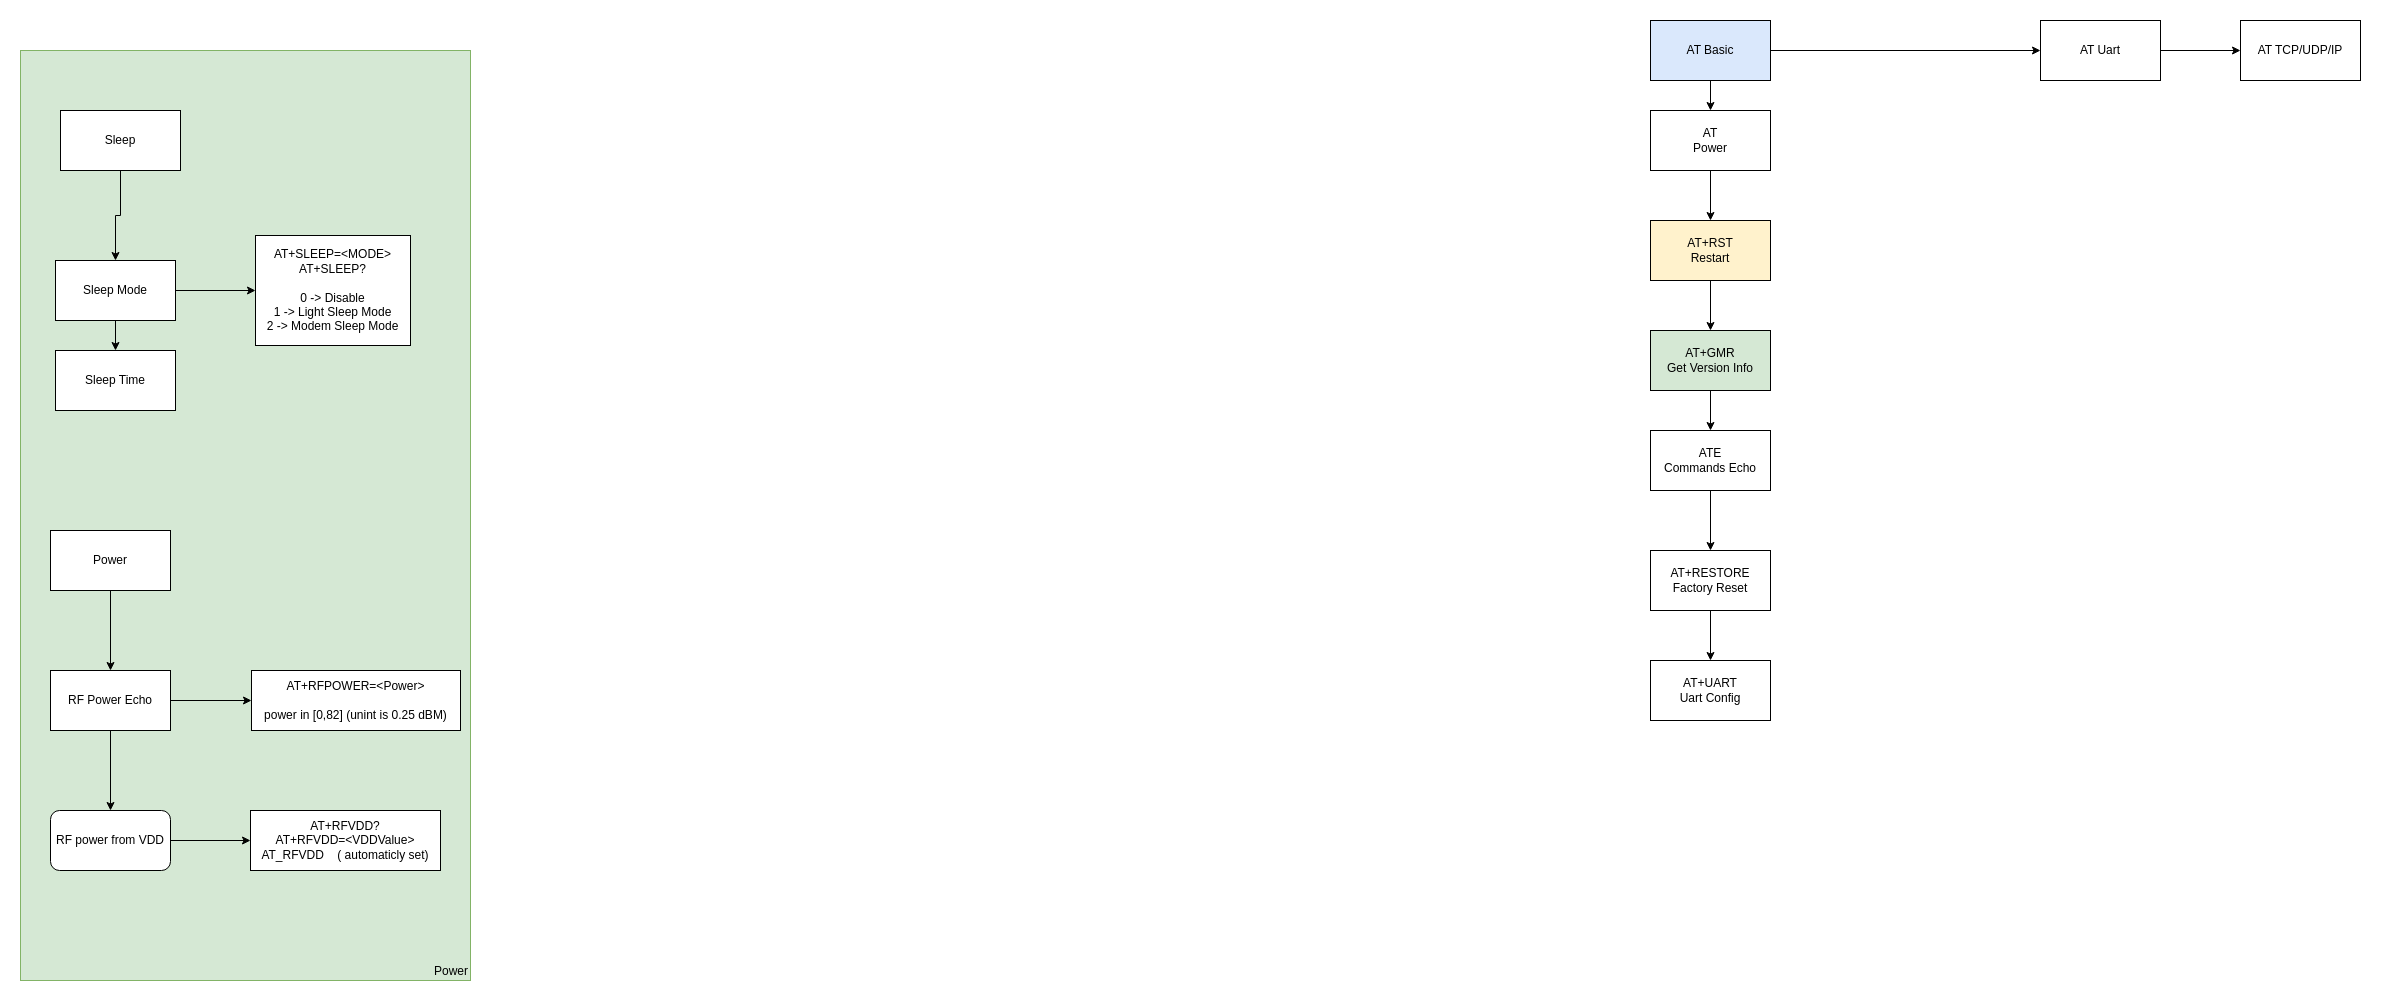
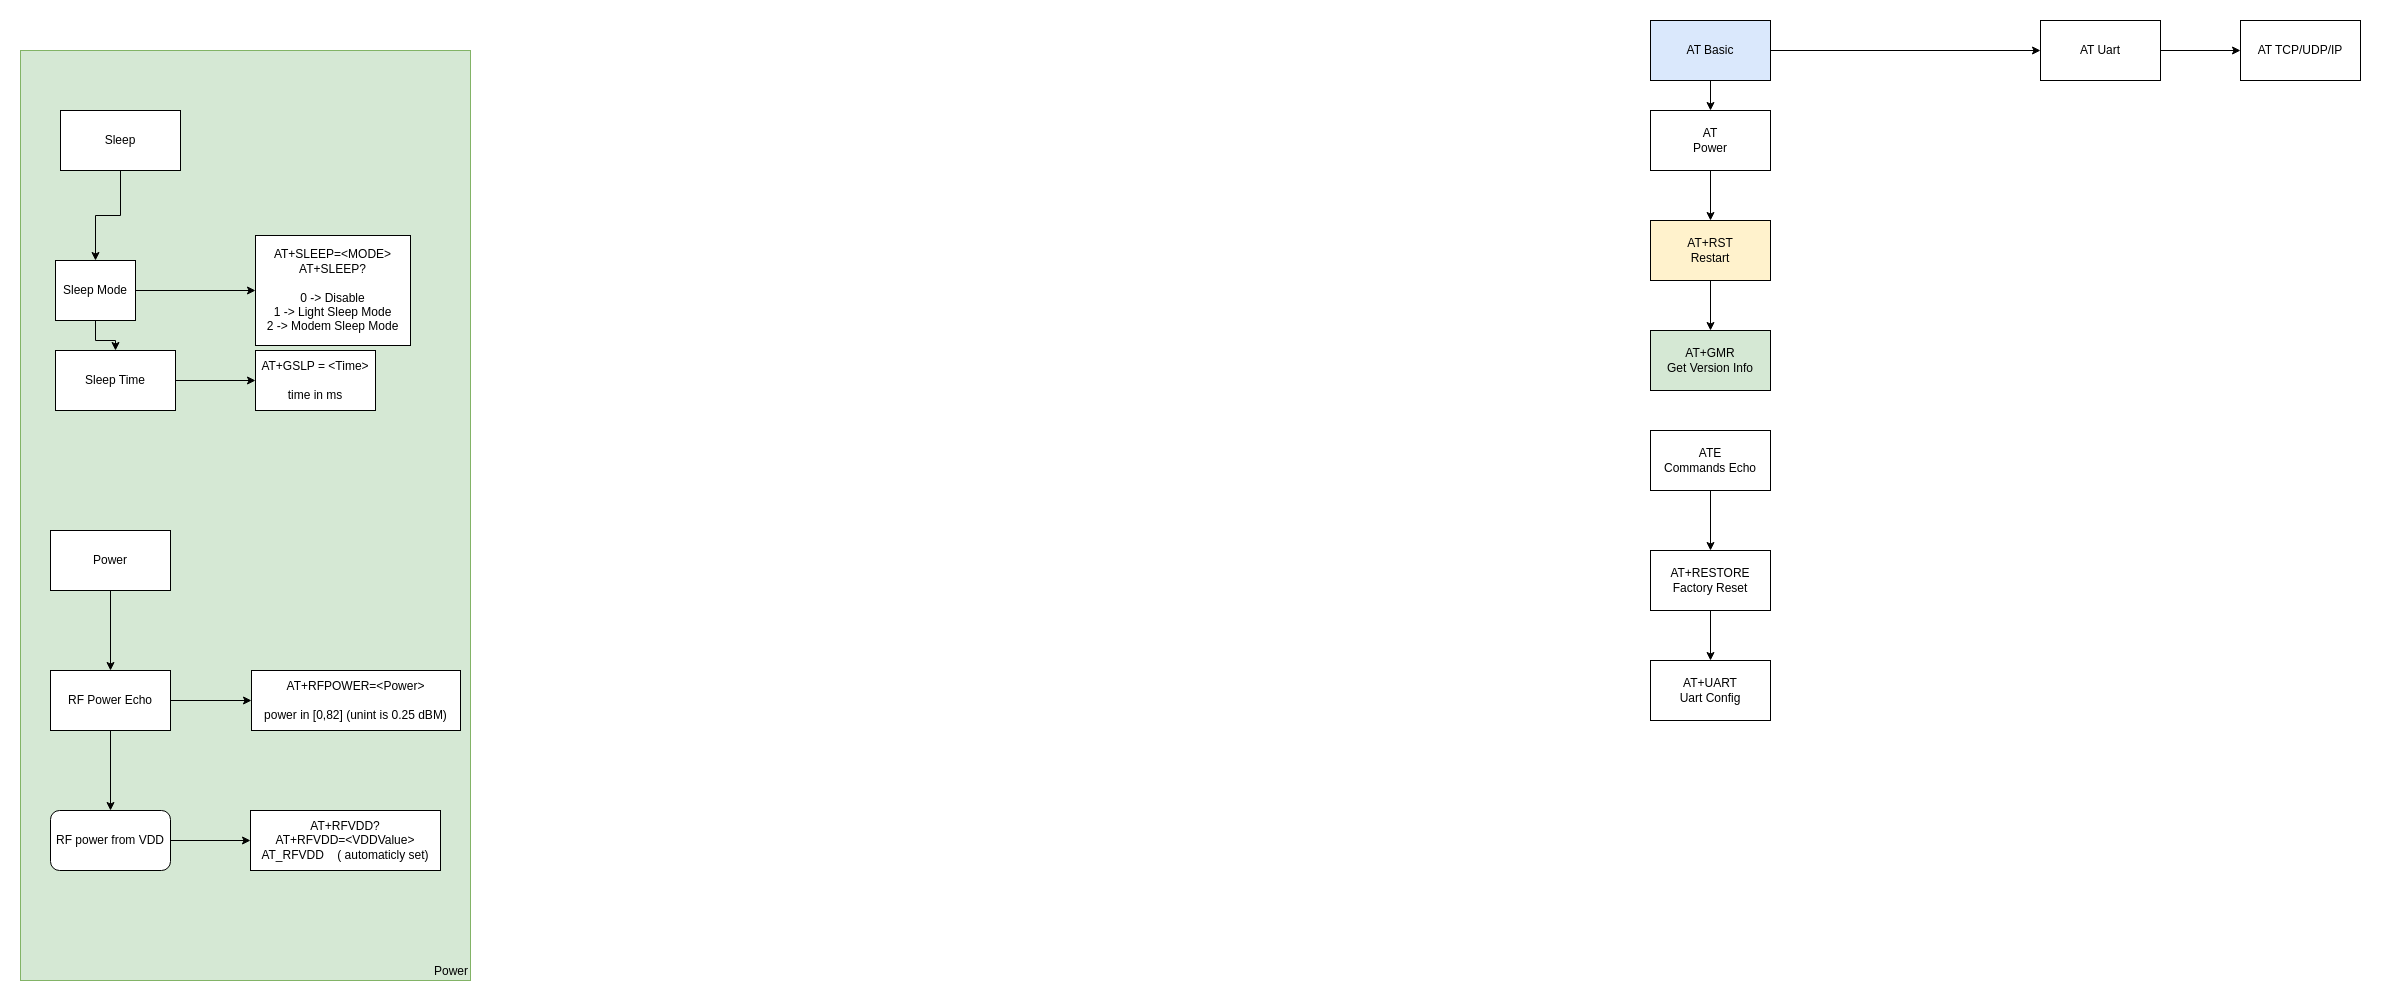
node "Sleep Mode": size 120x60 -> 80x60
edge "Sleep Time" -> "AT+GSLP = <Time> time in ms": added
node "AT+GSLP = <Time> time in ms": added
edge "AT+GMR Get Version Info" -> "ATE Commands Echo": removed
